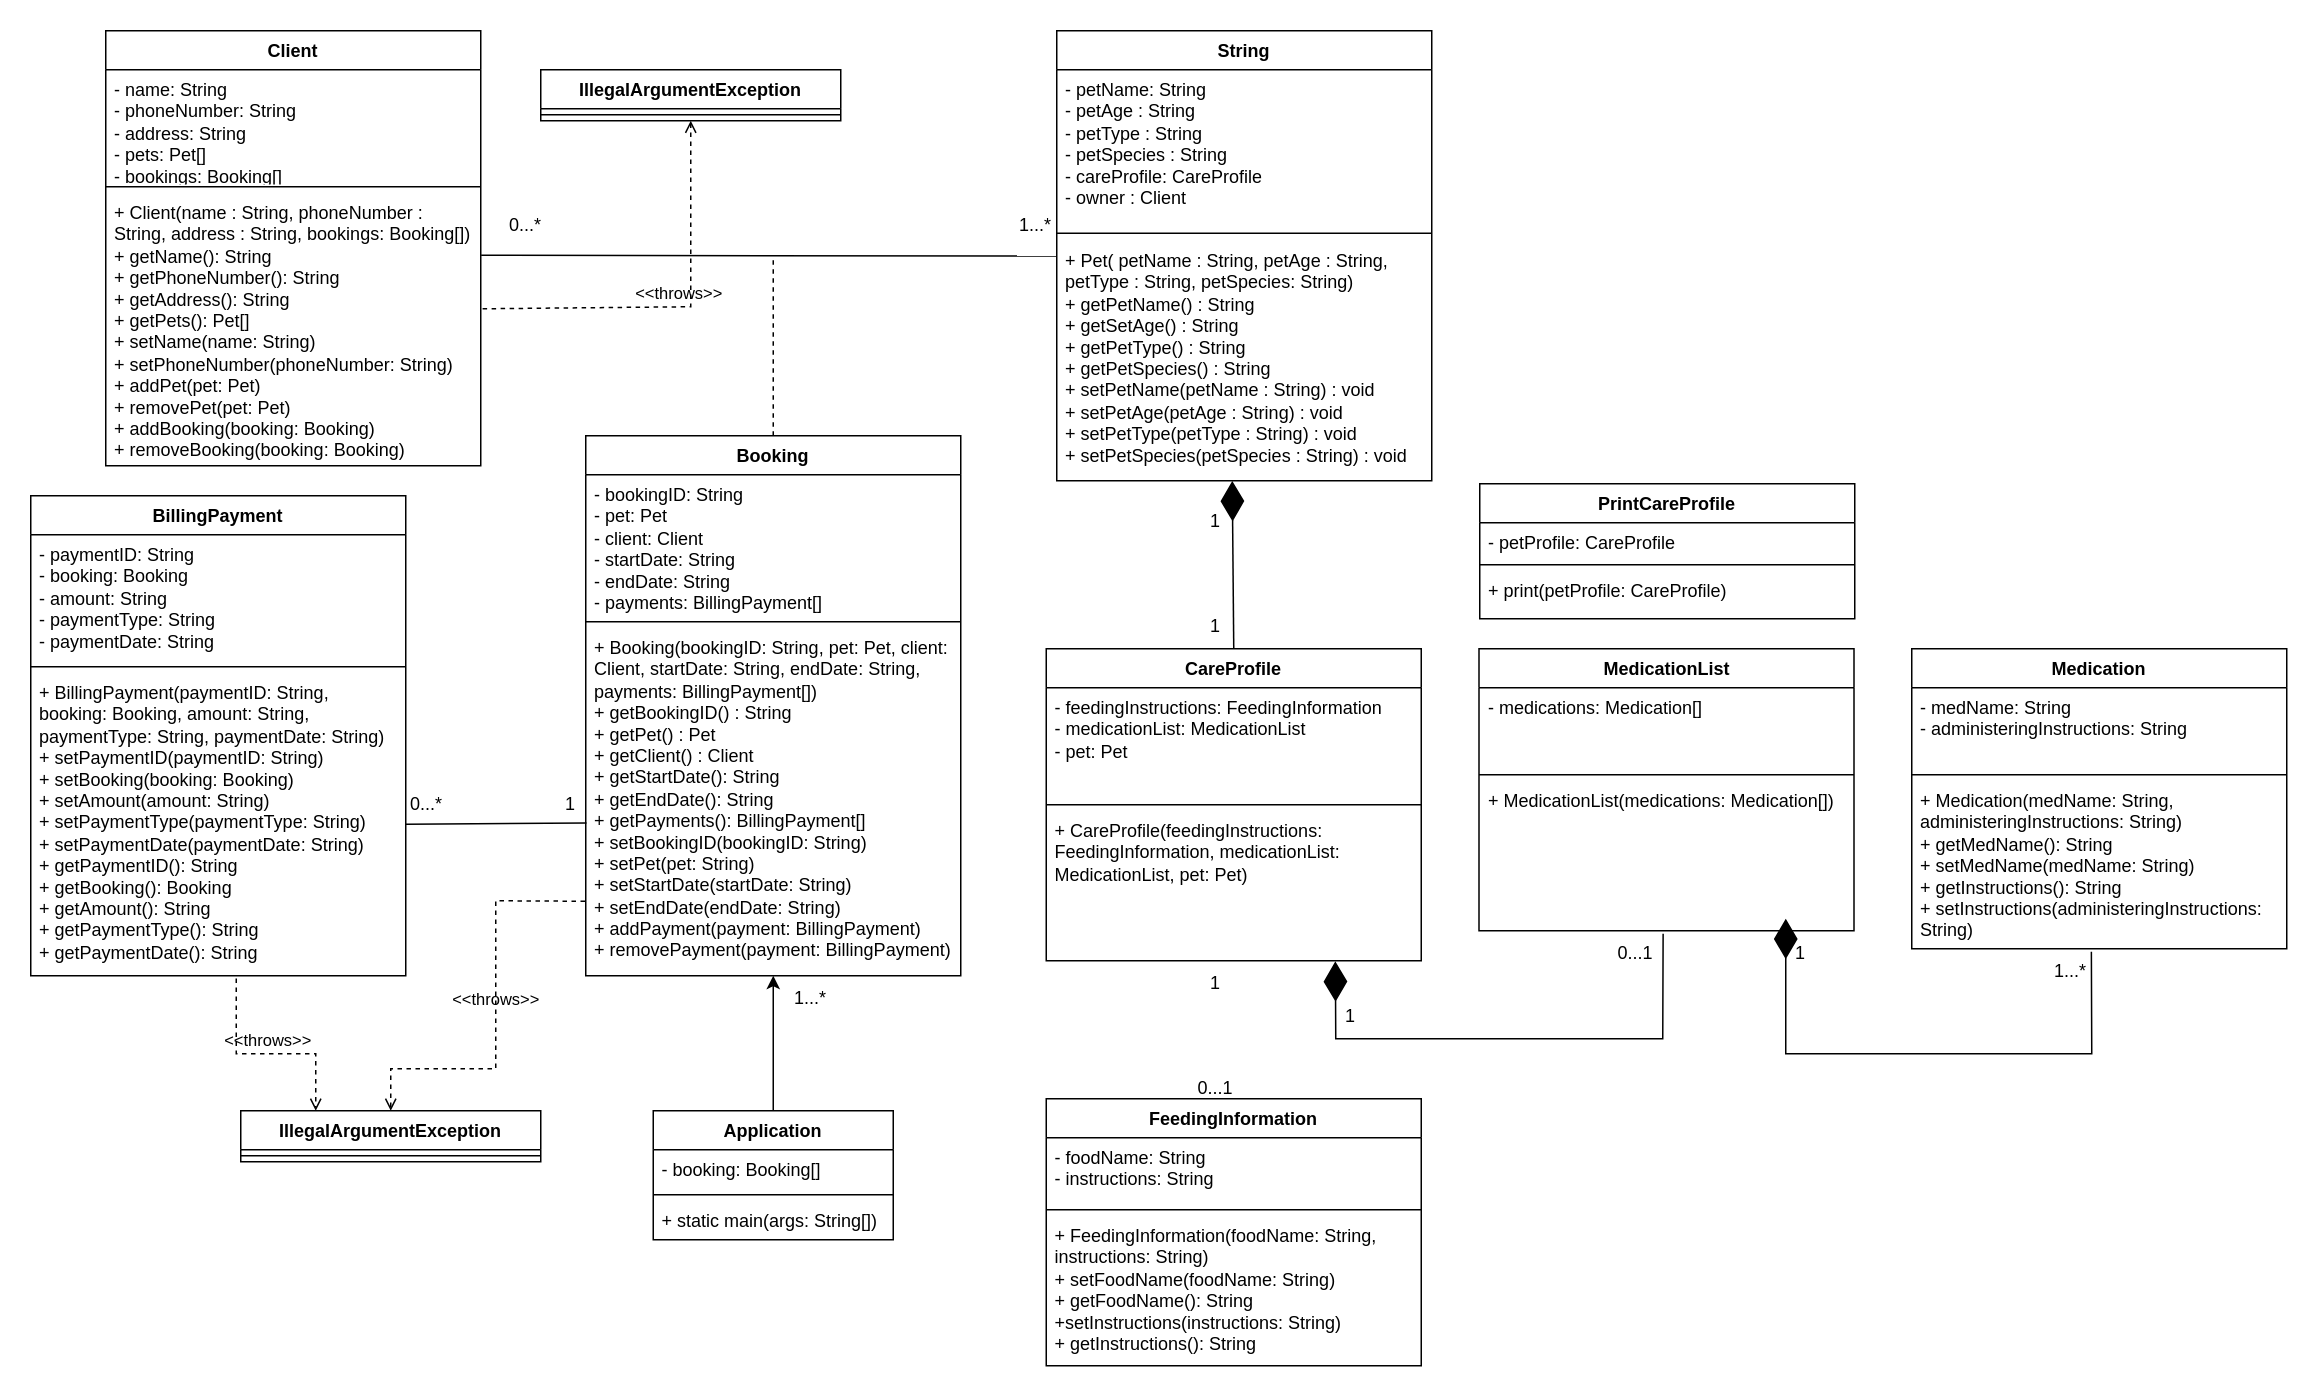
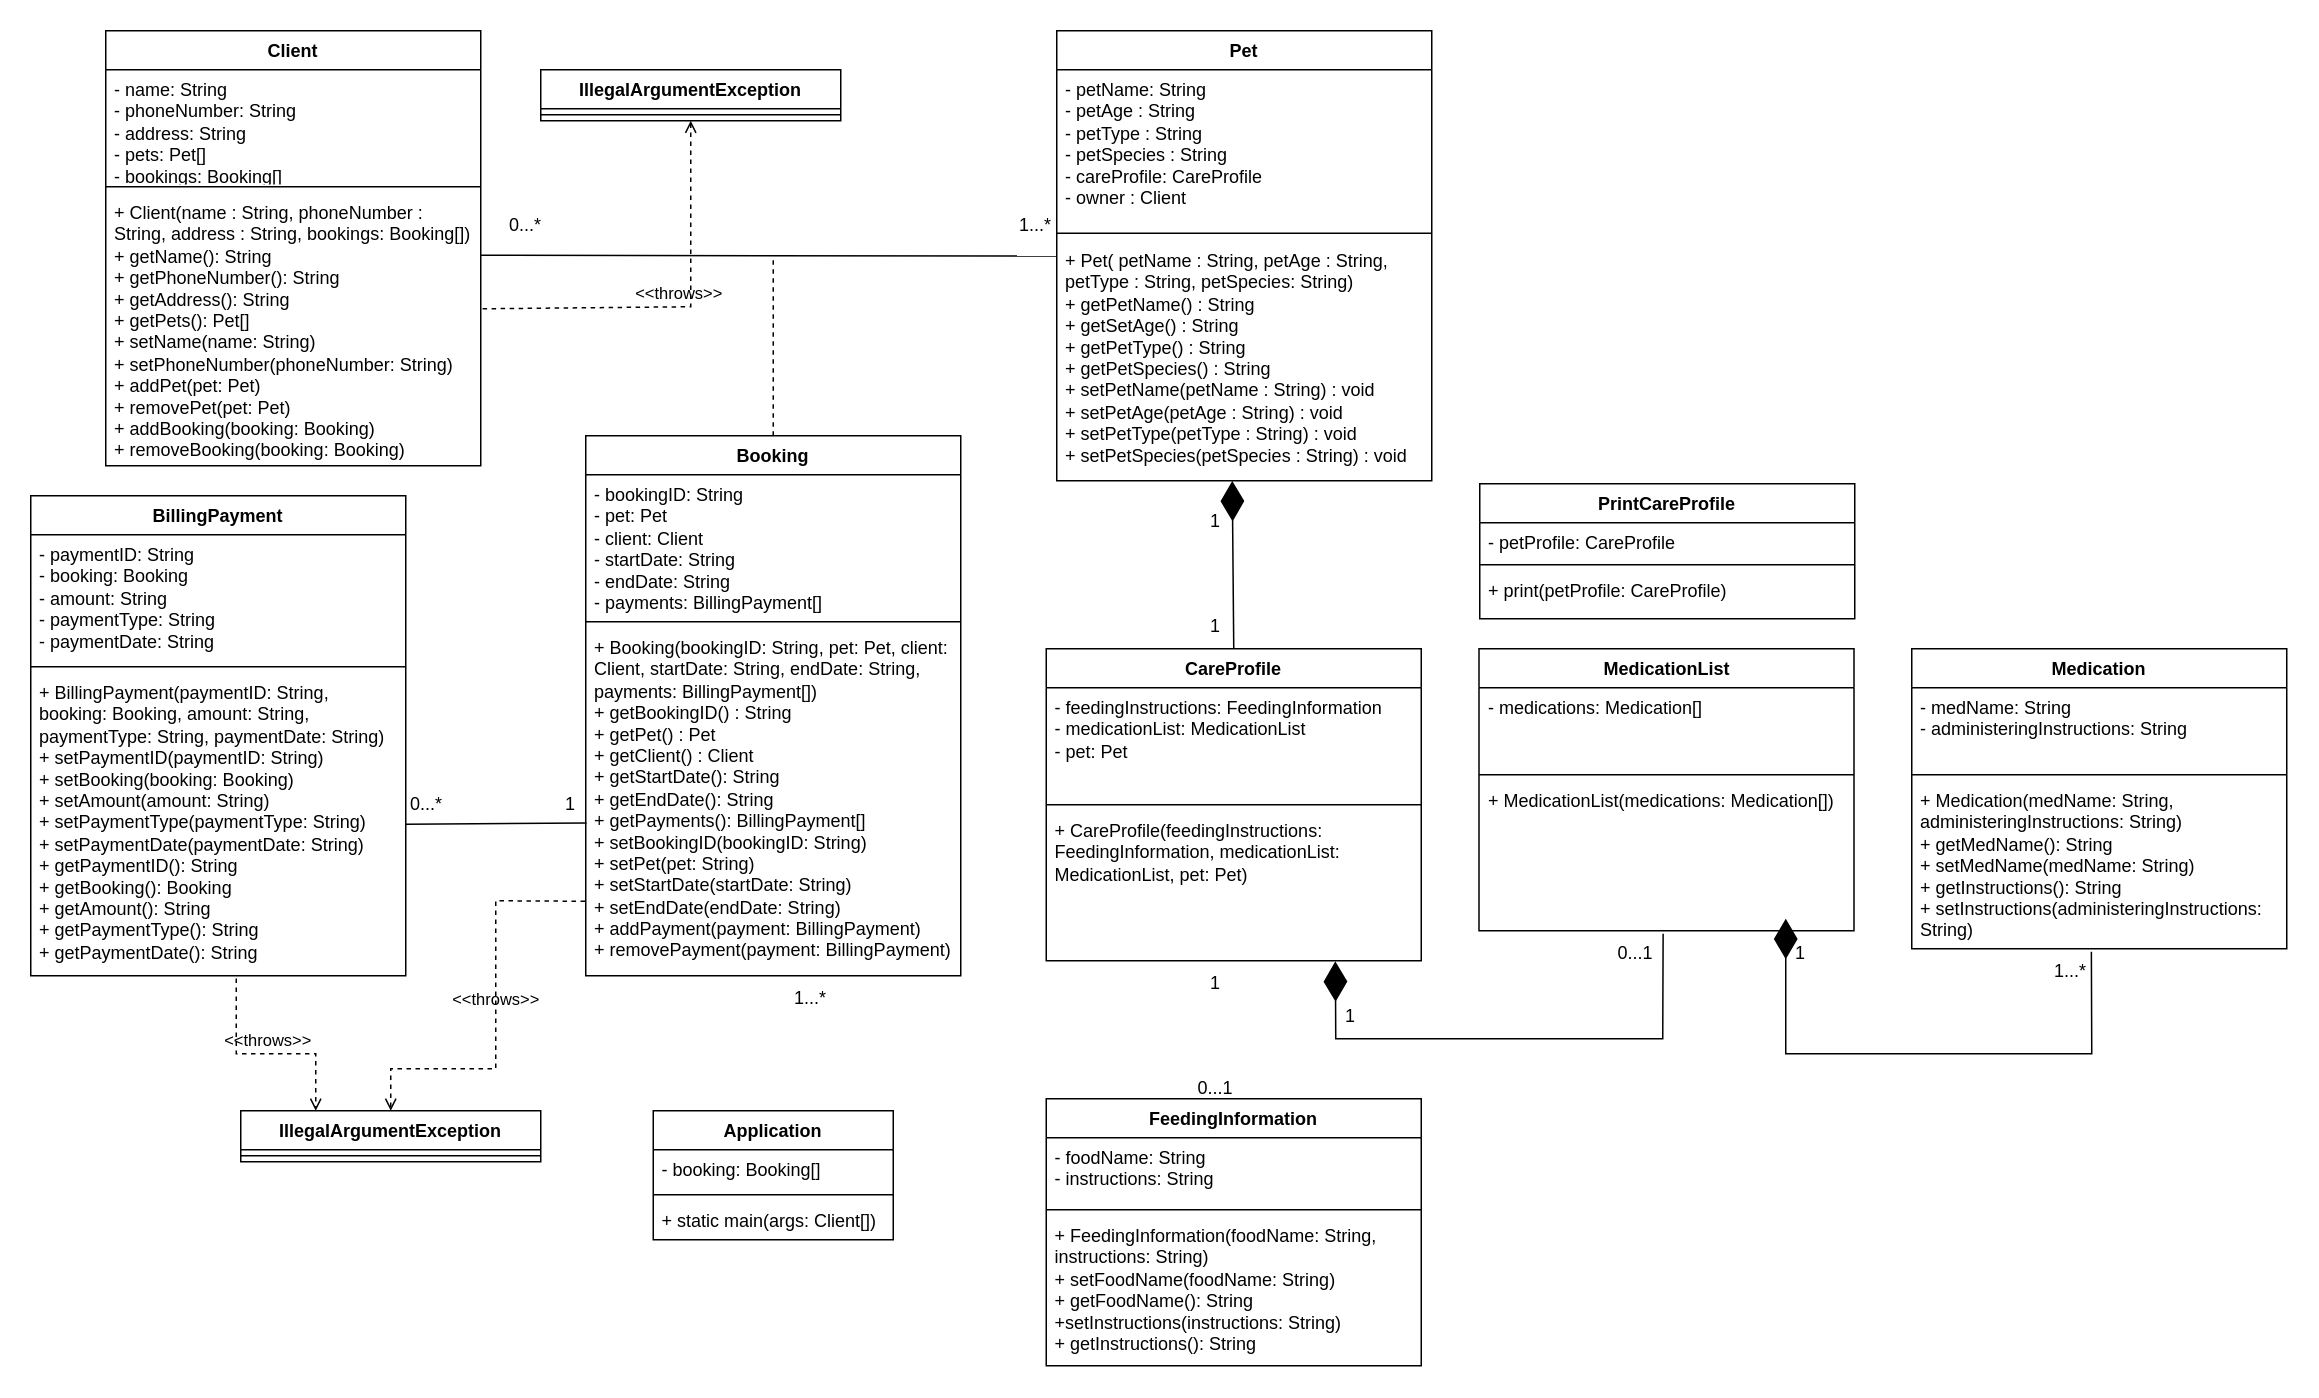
node "String": label "String" -> "Pet"
edge "Application" -> "Booking": removed
node "+ static main(args: String[])": label "+ static main(args: String[])" -> "+ static main(args: Client[])"
